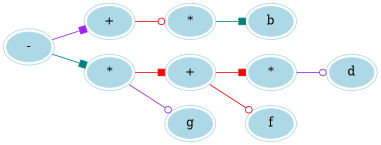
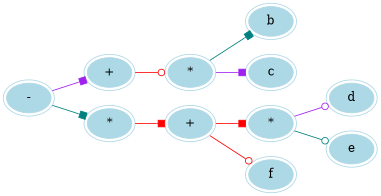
node "c": added
node "g": removed
node "e": added
